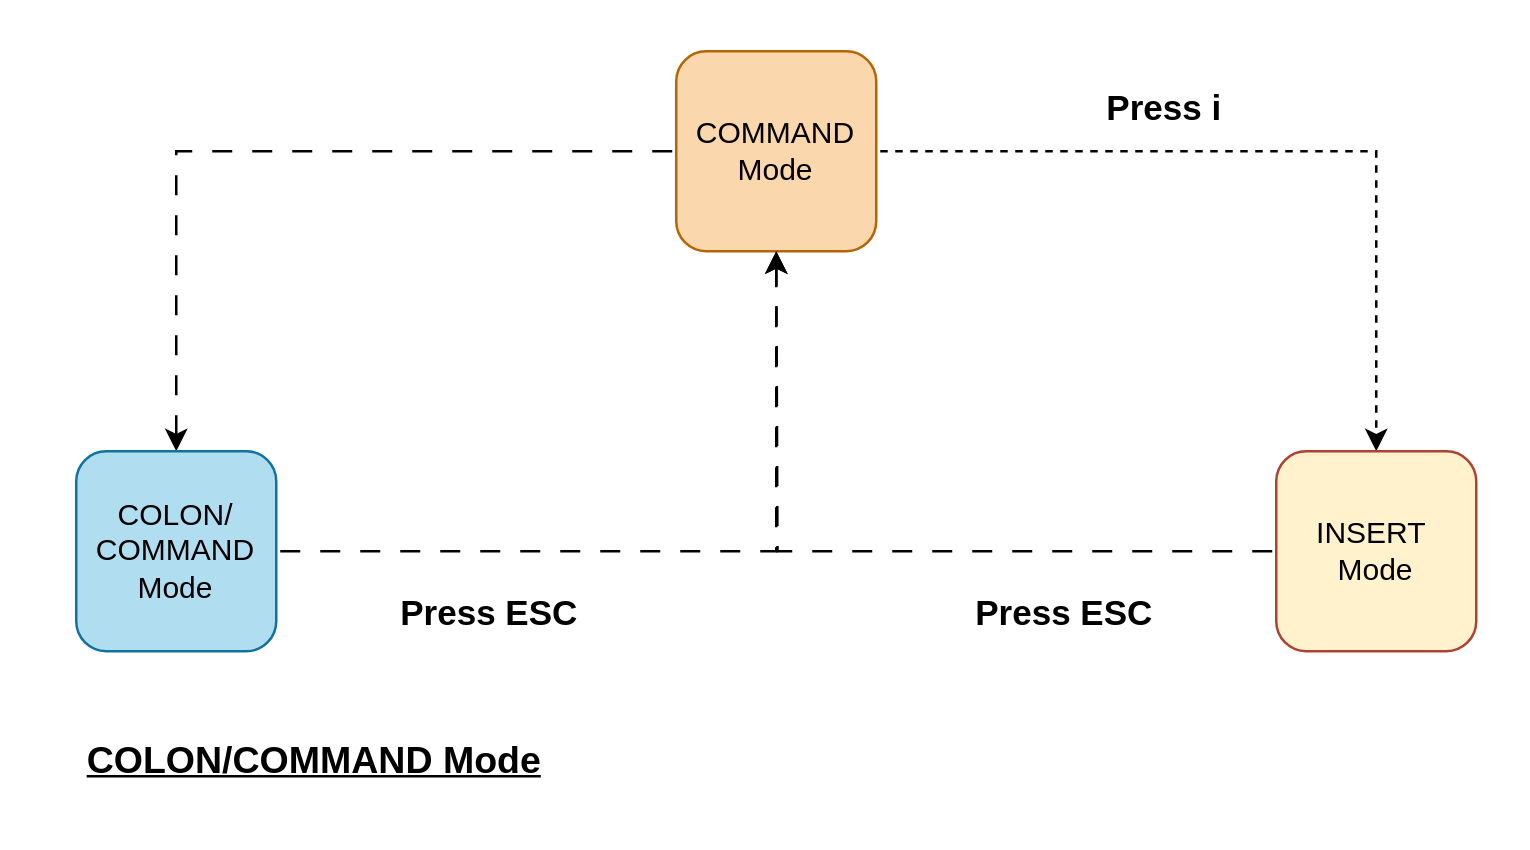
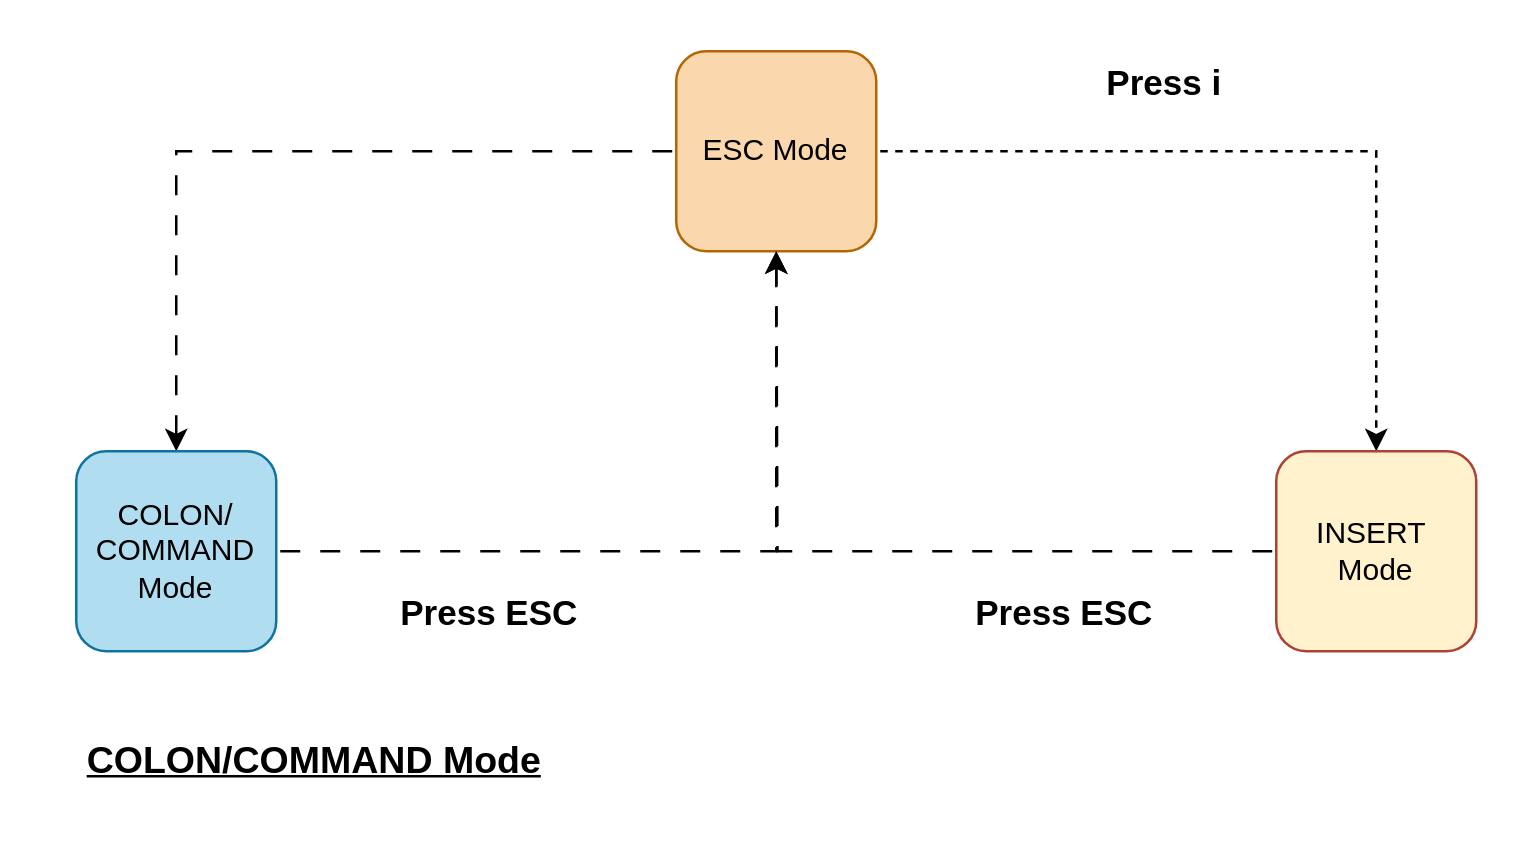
node "Press i": moved (1164, 109) -> (1164, 84)
node "COMMAND Mode": label "COMMAND Mode" -> "ESC Mode"
